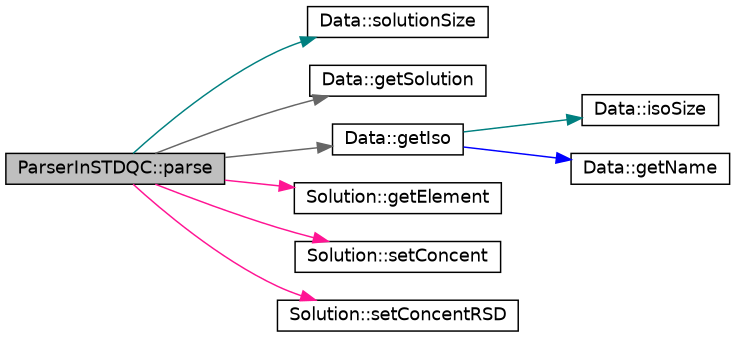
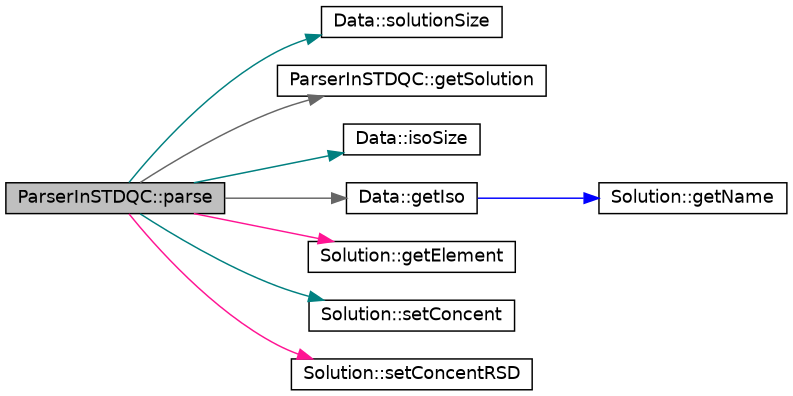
node "Data::getSolution": label "Data::getSolution" -> "ParserInSTDQC::getSolution"
edge "Data::getIso" -> "Data::isoSize": now "ParserInSTDQC::parse" -> "Data::isoSize"
node "Data::getName": label "Data::getName" -> "Solution::getName"
edge "ParserInSTDQC::parse" -> "Solution::setConcent": color deeppink -> teal
